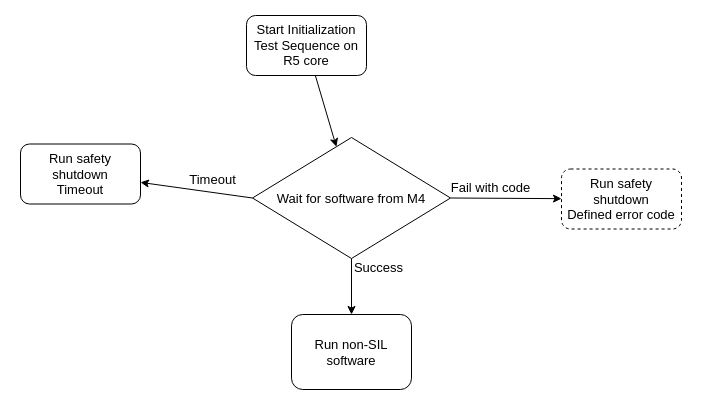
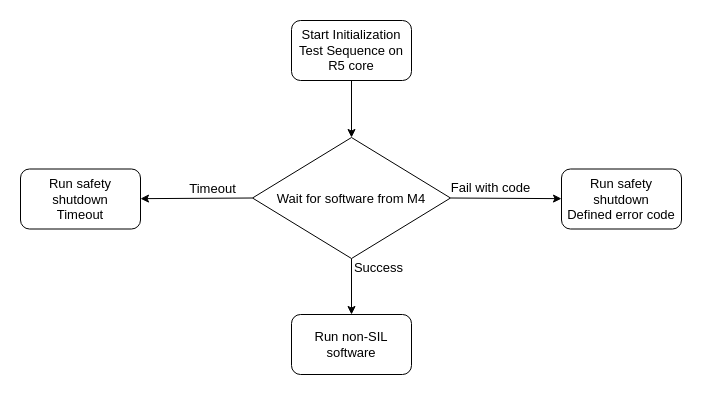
node "Start Initialization Test Sequence on R5 core": moved (307, 46) -> (352, 51)
node "Run safety shutdown Timeout": moved (81, 174) -> (81, 199)
node "Run safety shutdown Defined error code": style dashed -> solid
node "Run non-SIL software": size 120x75 -> 120x60
